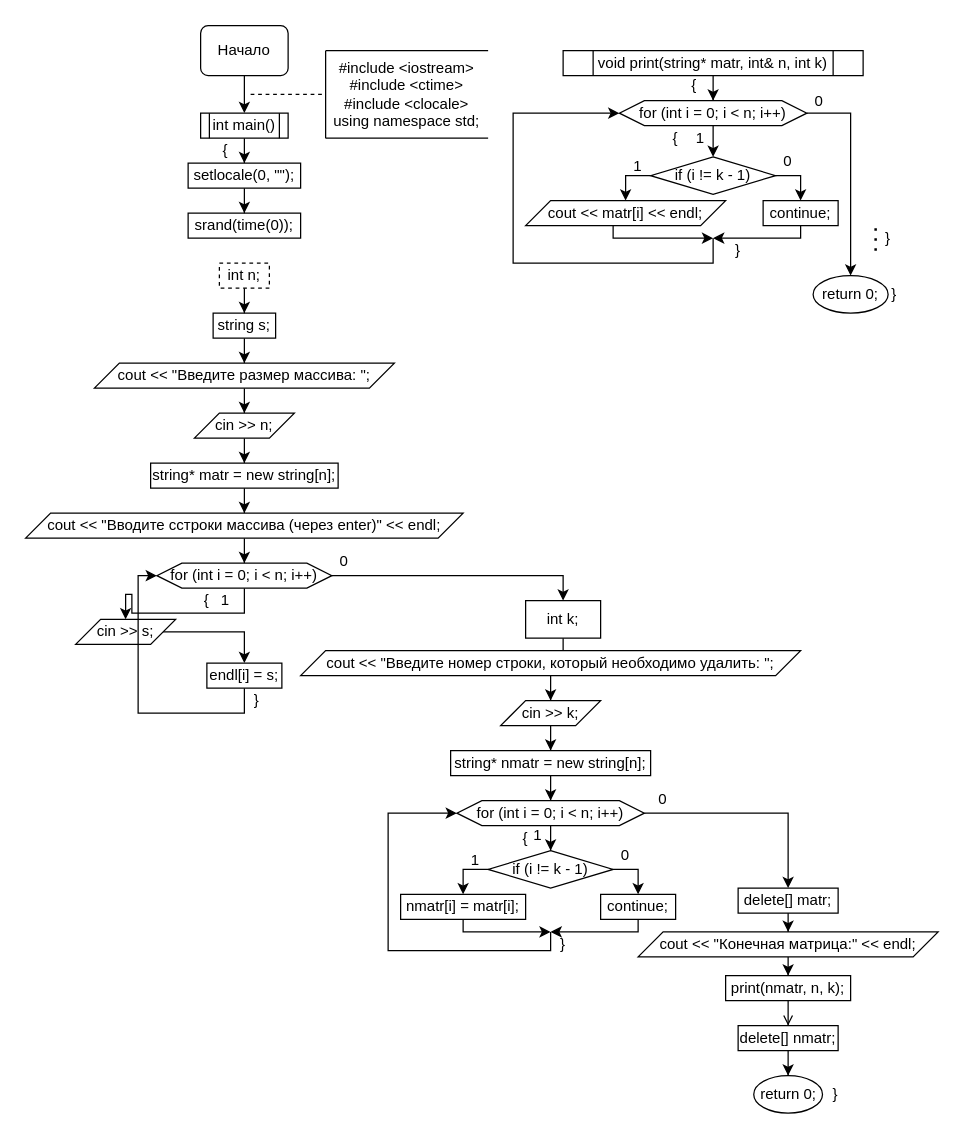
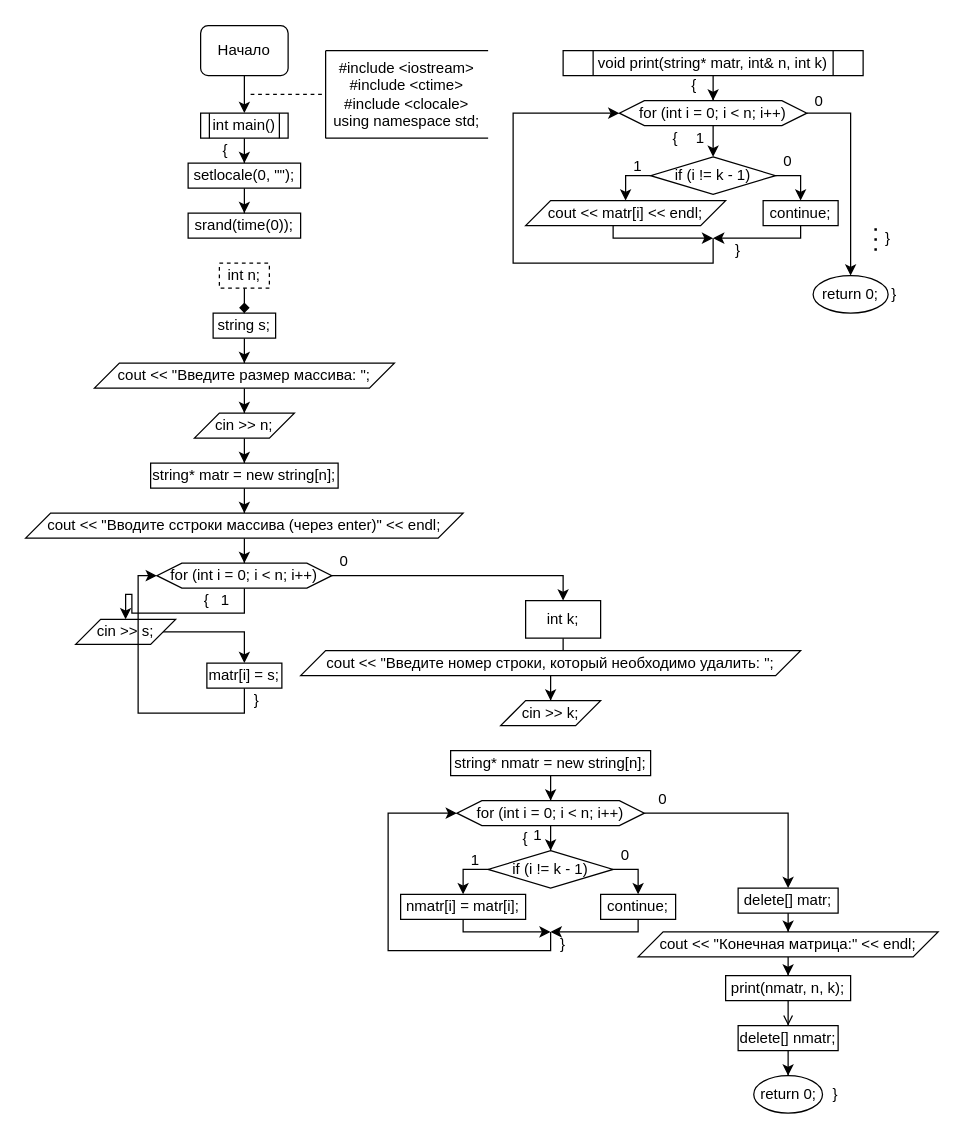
edge "int n;" -> "string s;": arrowhead classic -> diamond
node "endl[i] = s;": label "endl[i] = s;" -> "matr[i] = s;"
edge "cin >> k;" -> "string* nmatr = new string[n];": removed
